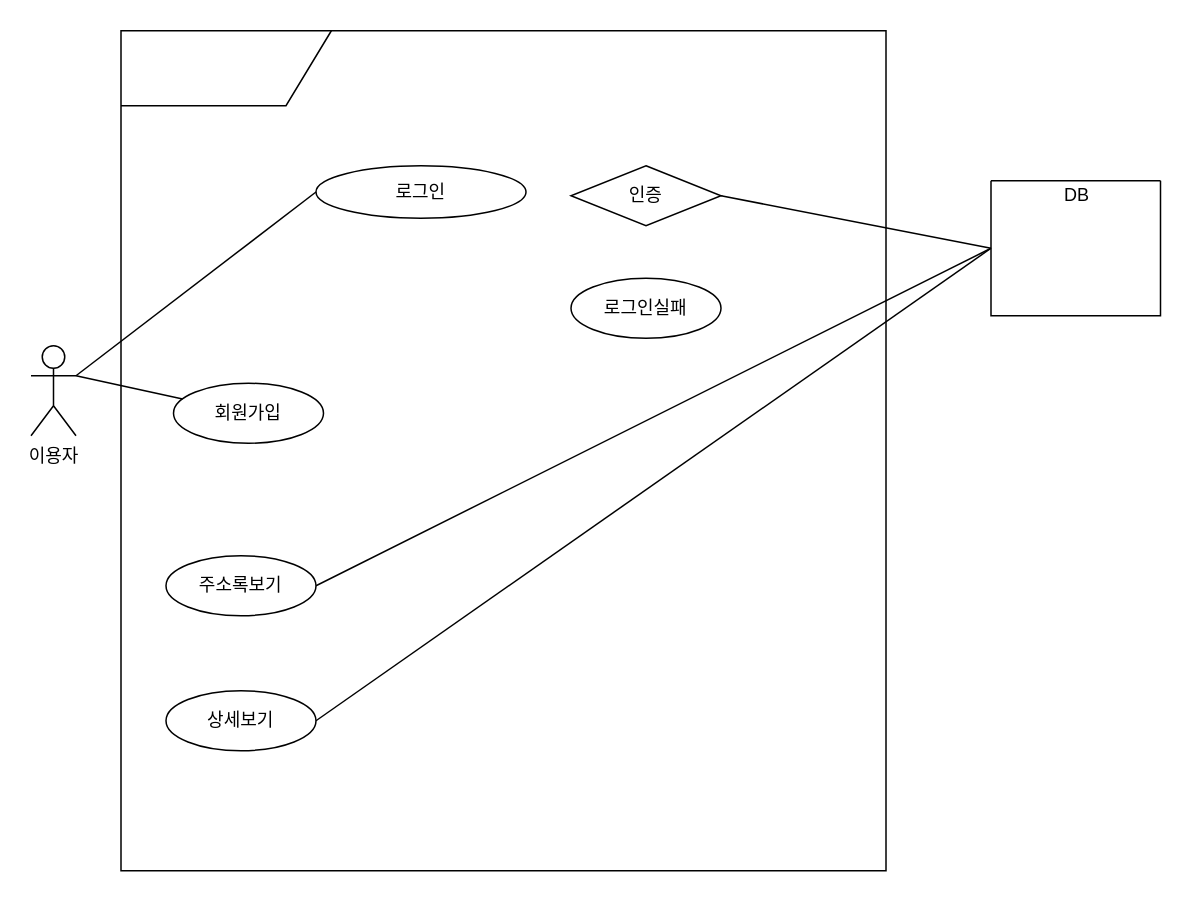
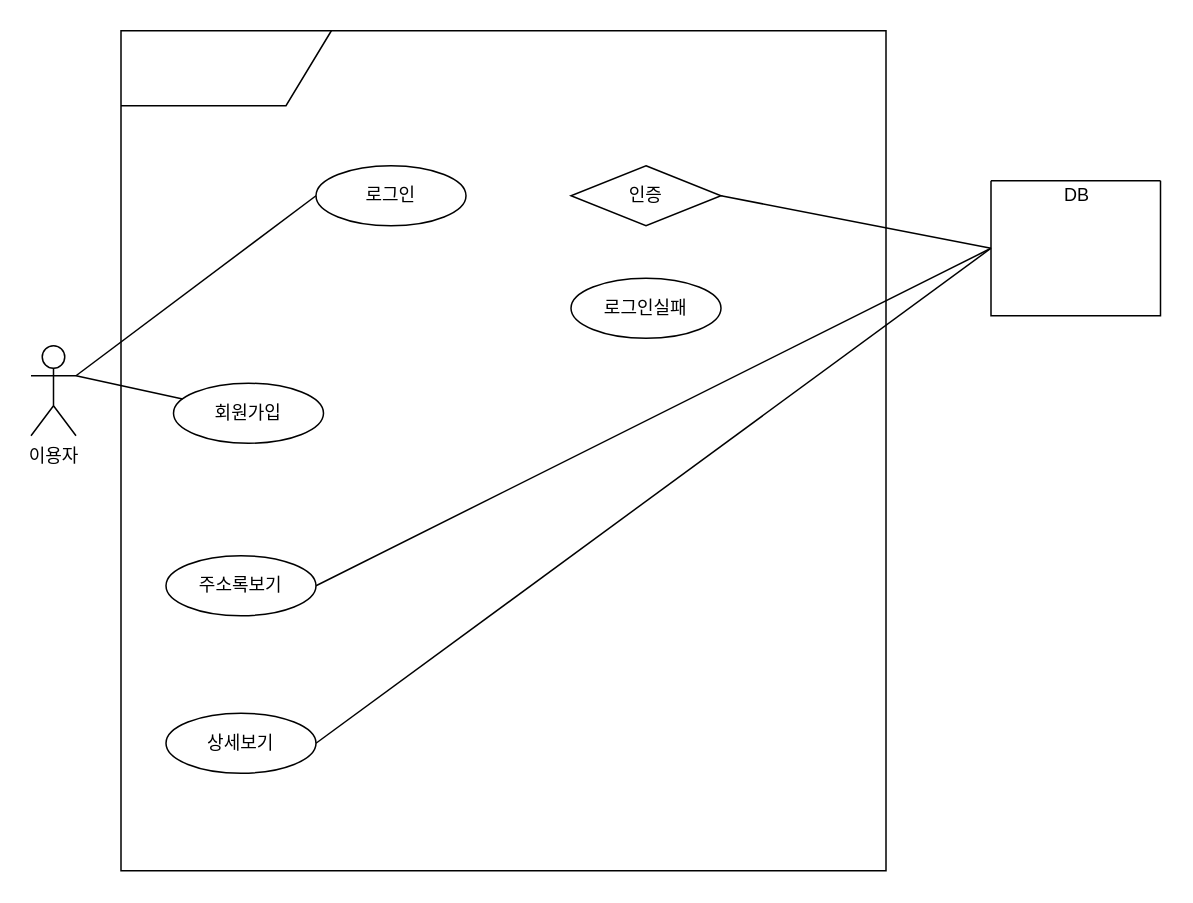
node "로그인": size 210x53 -> 150x60
node "상세보기": moved (241, 721) -> (241, 743)
